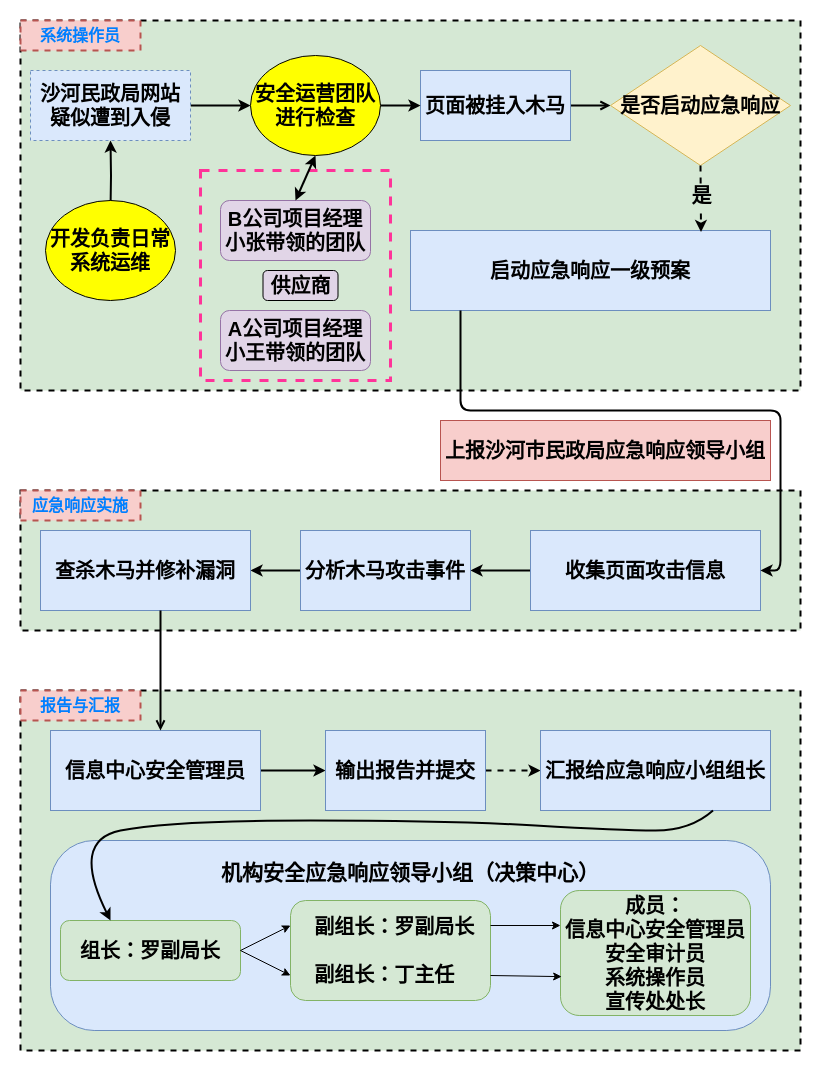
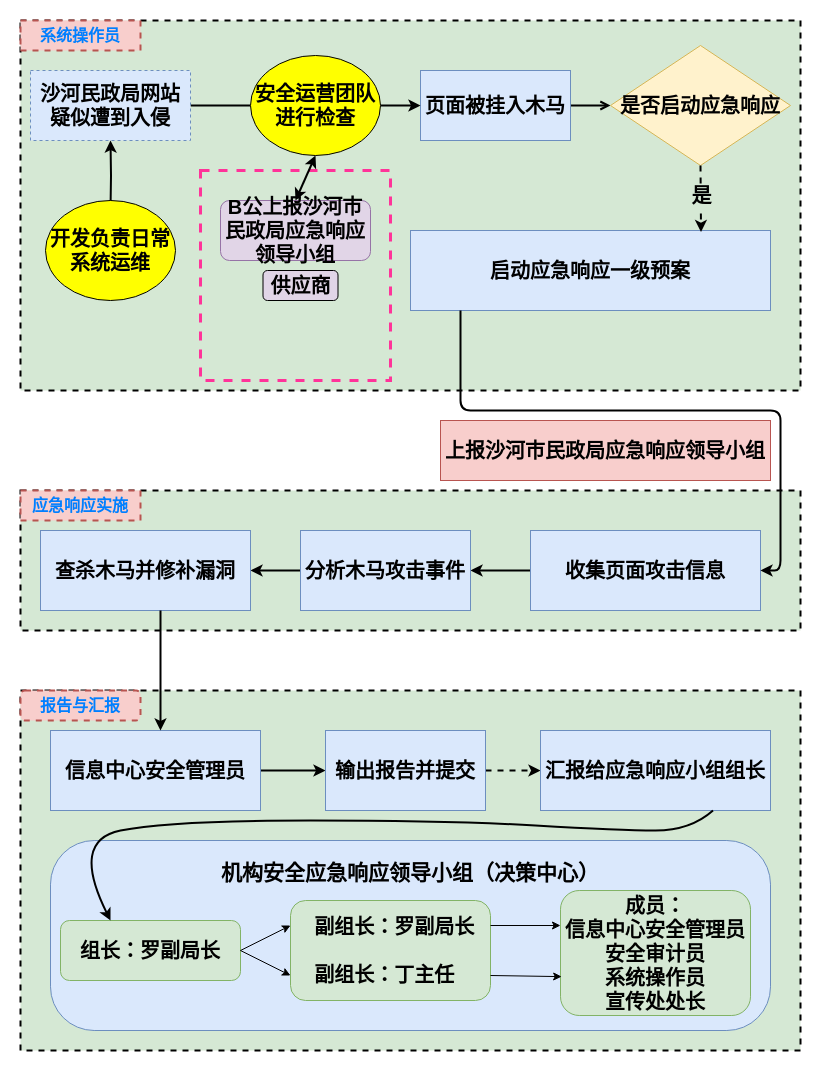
edge "沙河民政局网站疑似遭到入侵" -> "安全运营团队进行检查": arrowhead classic -> none
node "B公司项目经理小张带领的团队": label "B公司项目经理小张带领的团队" -> "B公上报沙河市民政局应急响应领导小组"
node "A公司项目经理小王带领的团队": removed
node "报告与汇报": shape rectangle -> rounded rectangle
edge "查杀木马并修补漏洞" -> "信息中心安全管理员": arrowhead open -> classic
